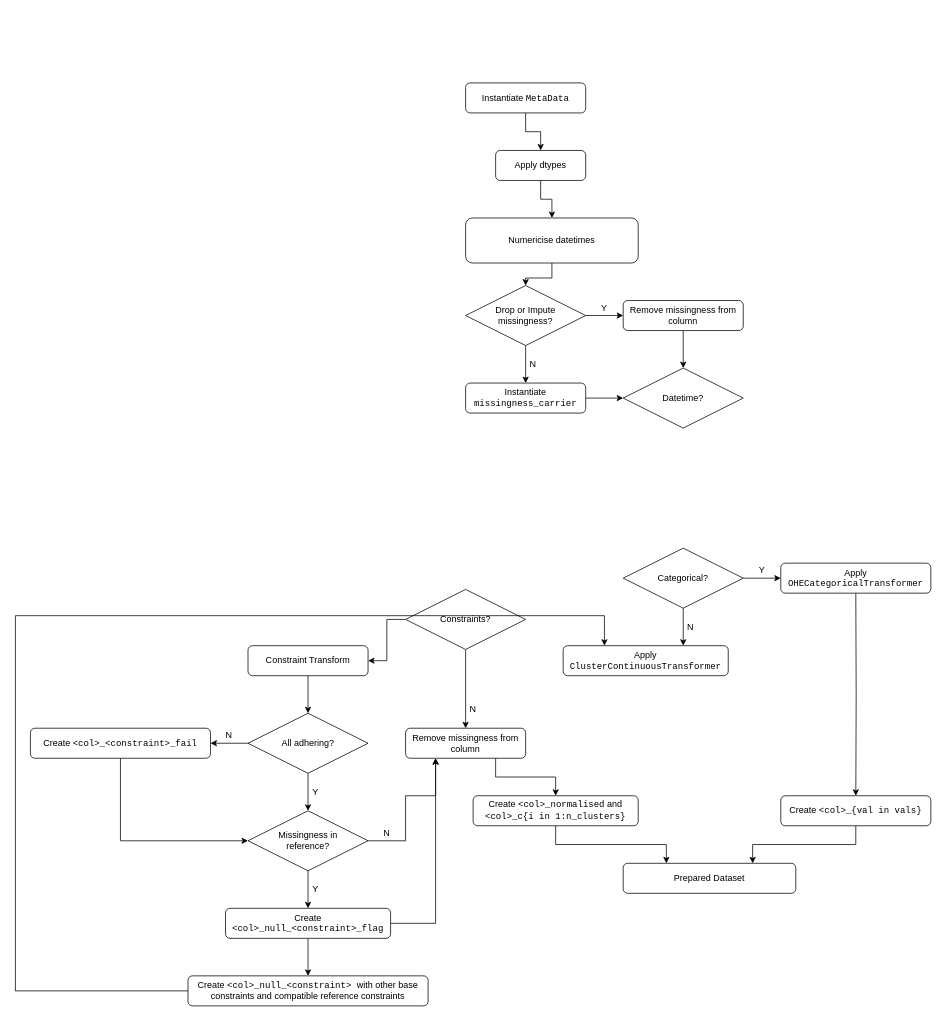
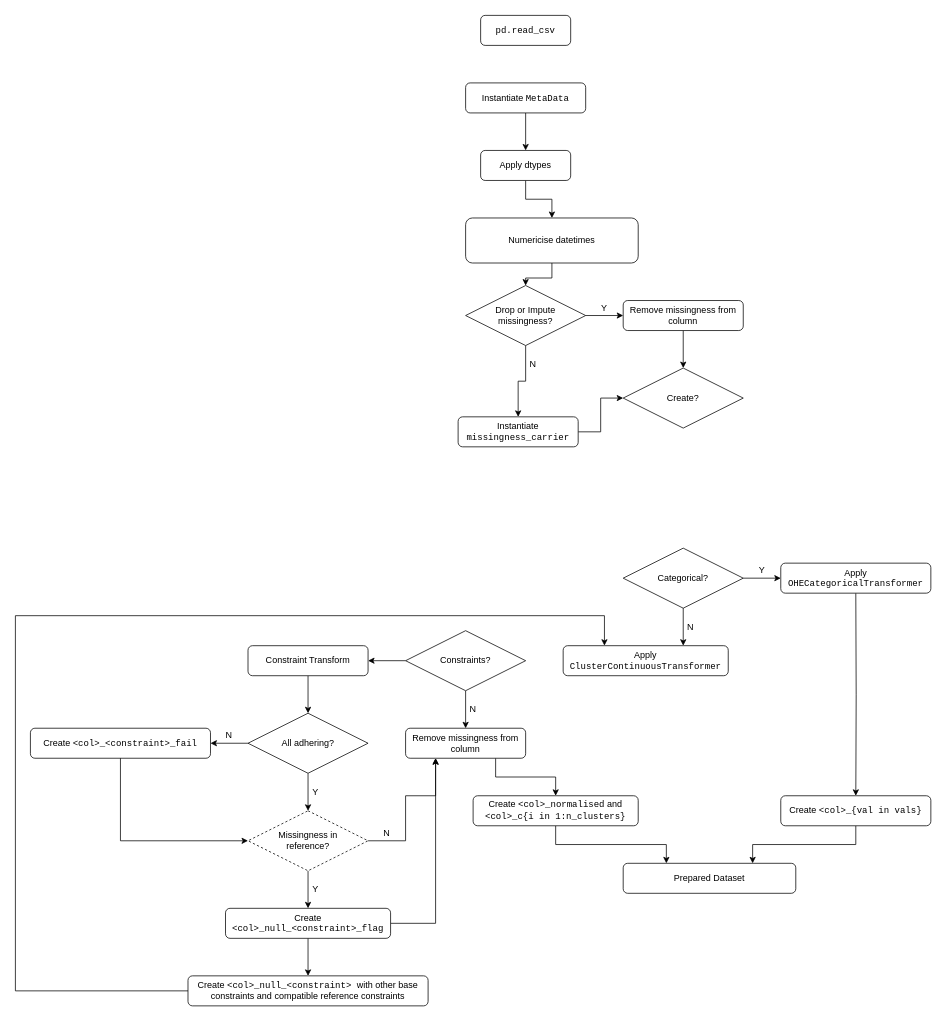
node "pd.read_csv": added
node "Apply dtypes": moved (540, 165) -> (525, 165)
node "Instantiate missingness_carrier": moved (525, 398) -> (518, 432)
node "Datetime?": label "Datetime?" -> "Create?"
node "Constraints?": moved (465, 619) -> (465, 660)
node "Missingness in reference?": style solid -> dashed
